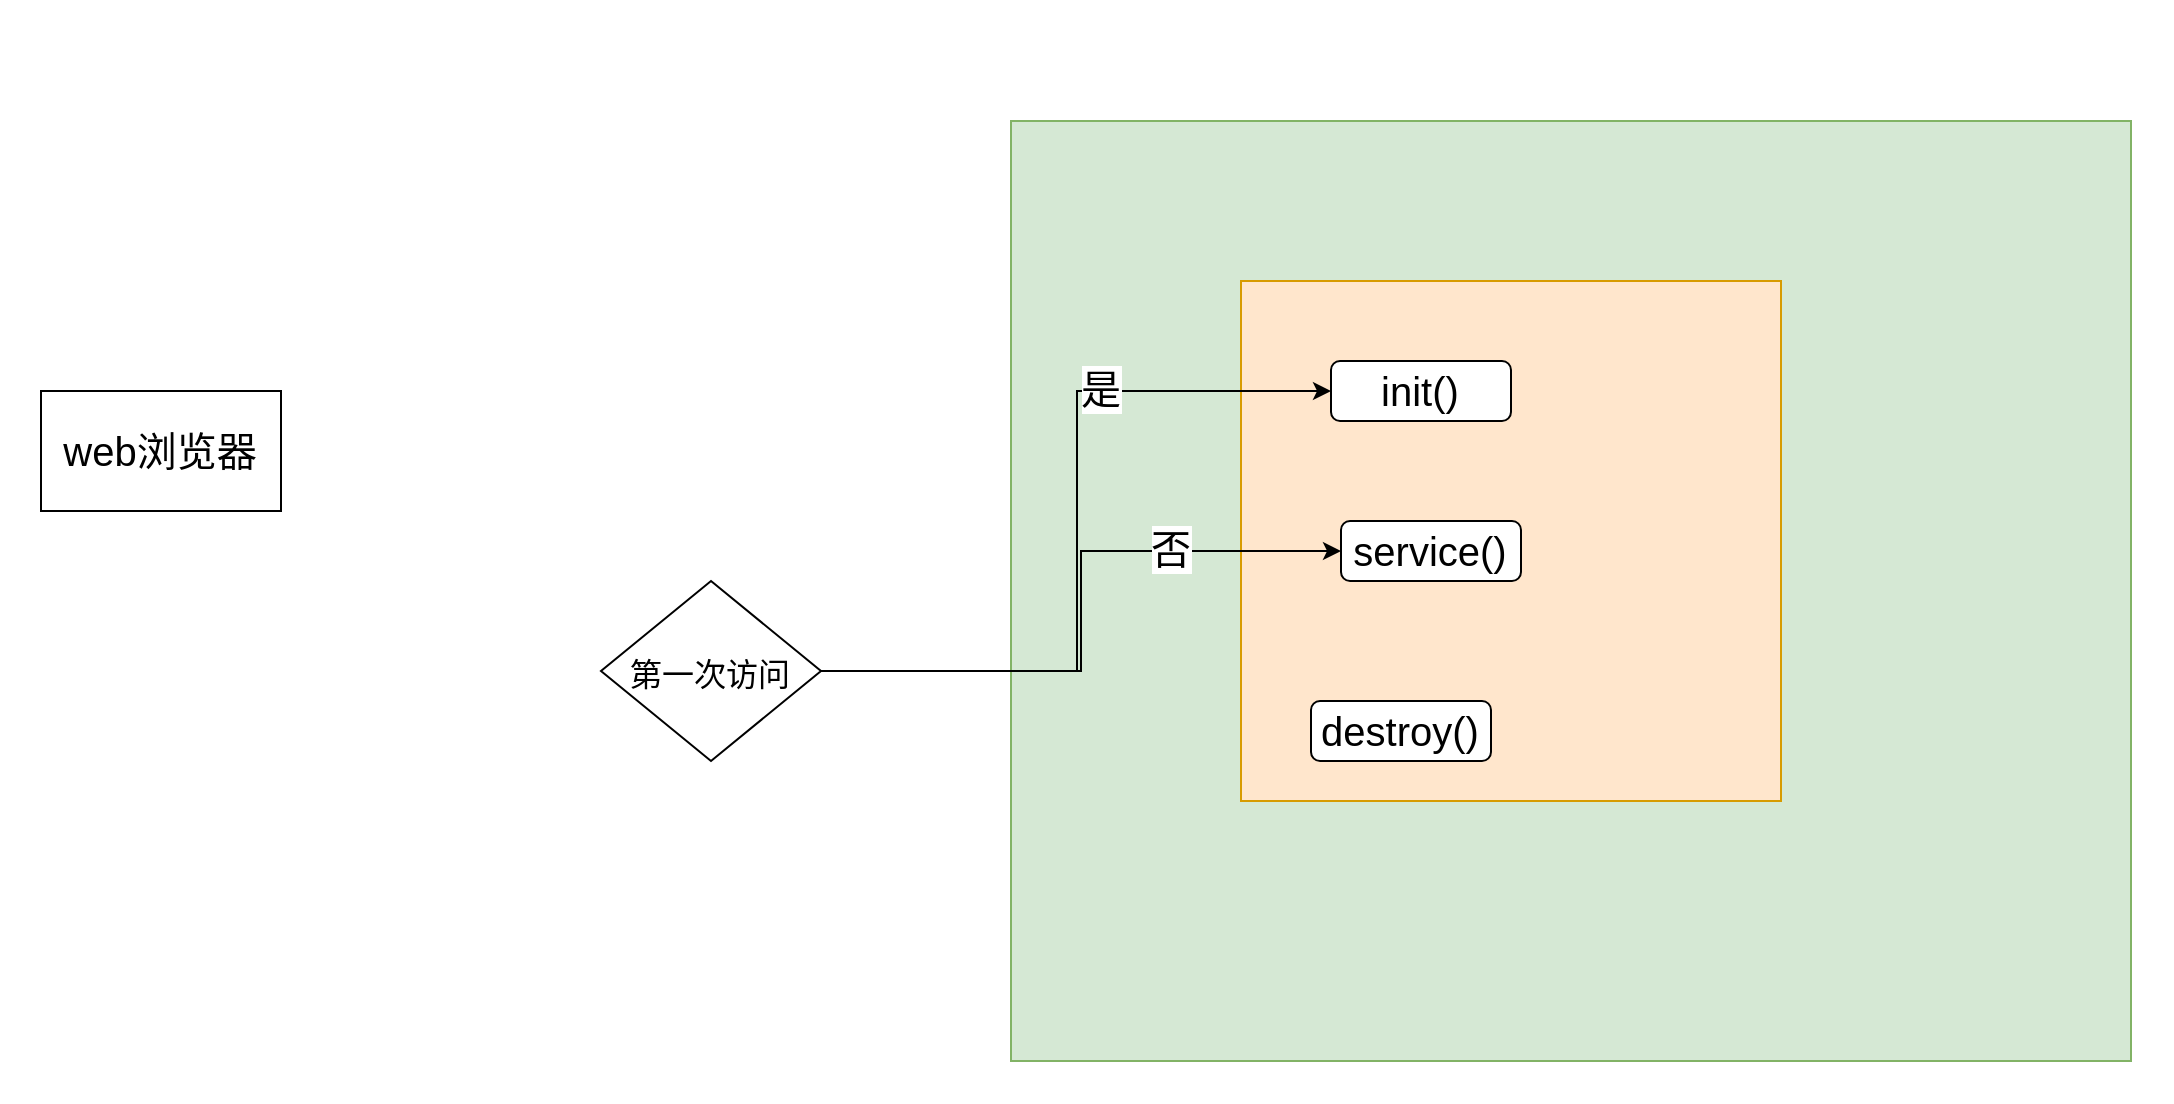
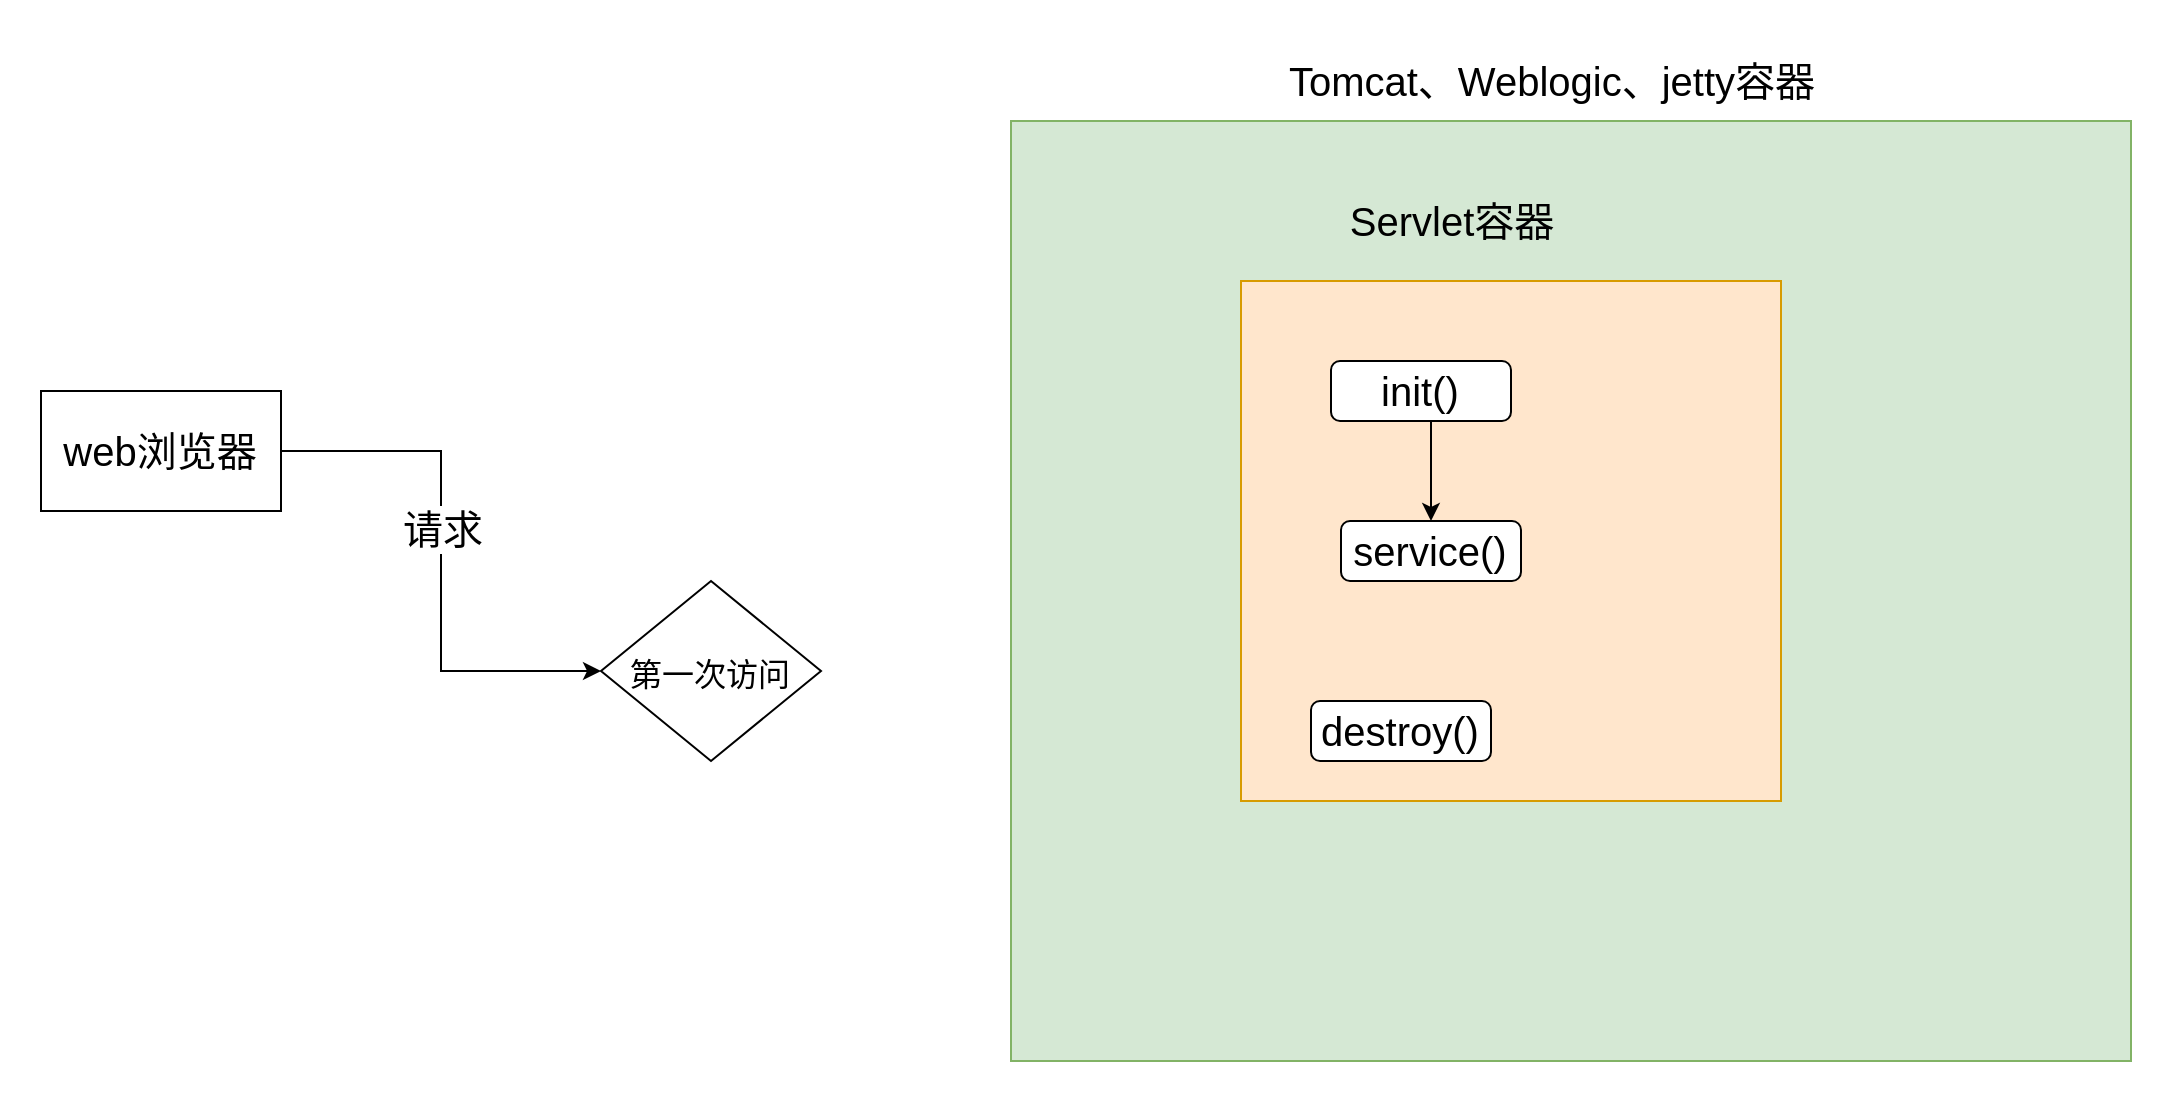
node "Tomcat、Weblogic、jetty容器": added
node "Servlet容器": added
edge "第一次访问" -> "init()": removed, label "是"
edge "init()" -> "service()": added
edge "第一次访问" -> "service()": removed, label "否"
edge "web浏览器" -> "第一次访问": added, label "请求"
